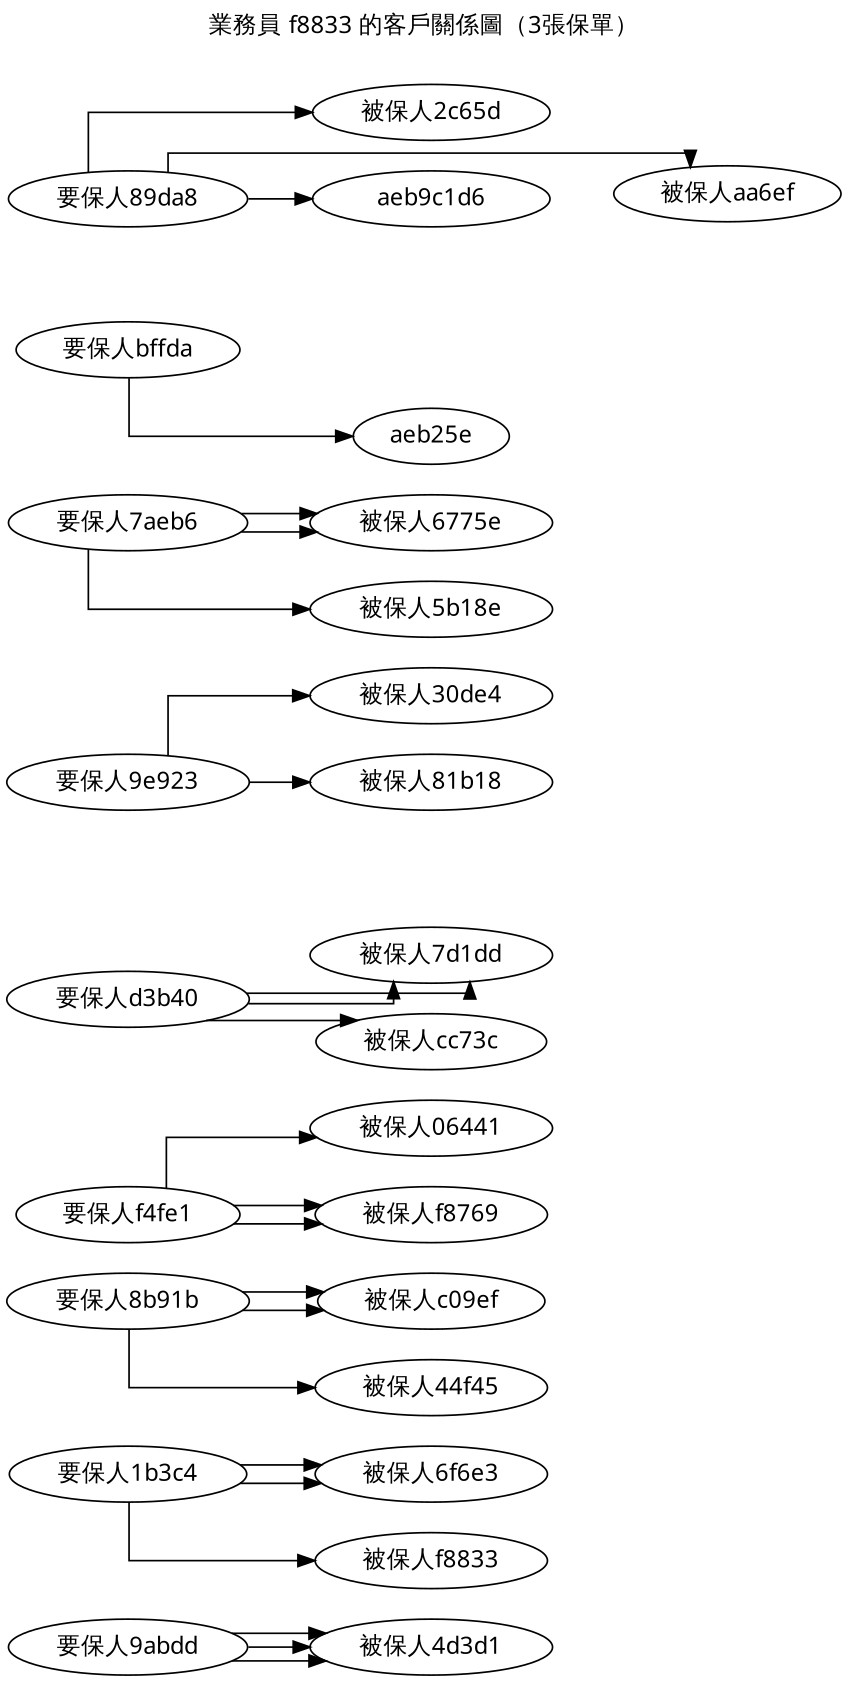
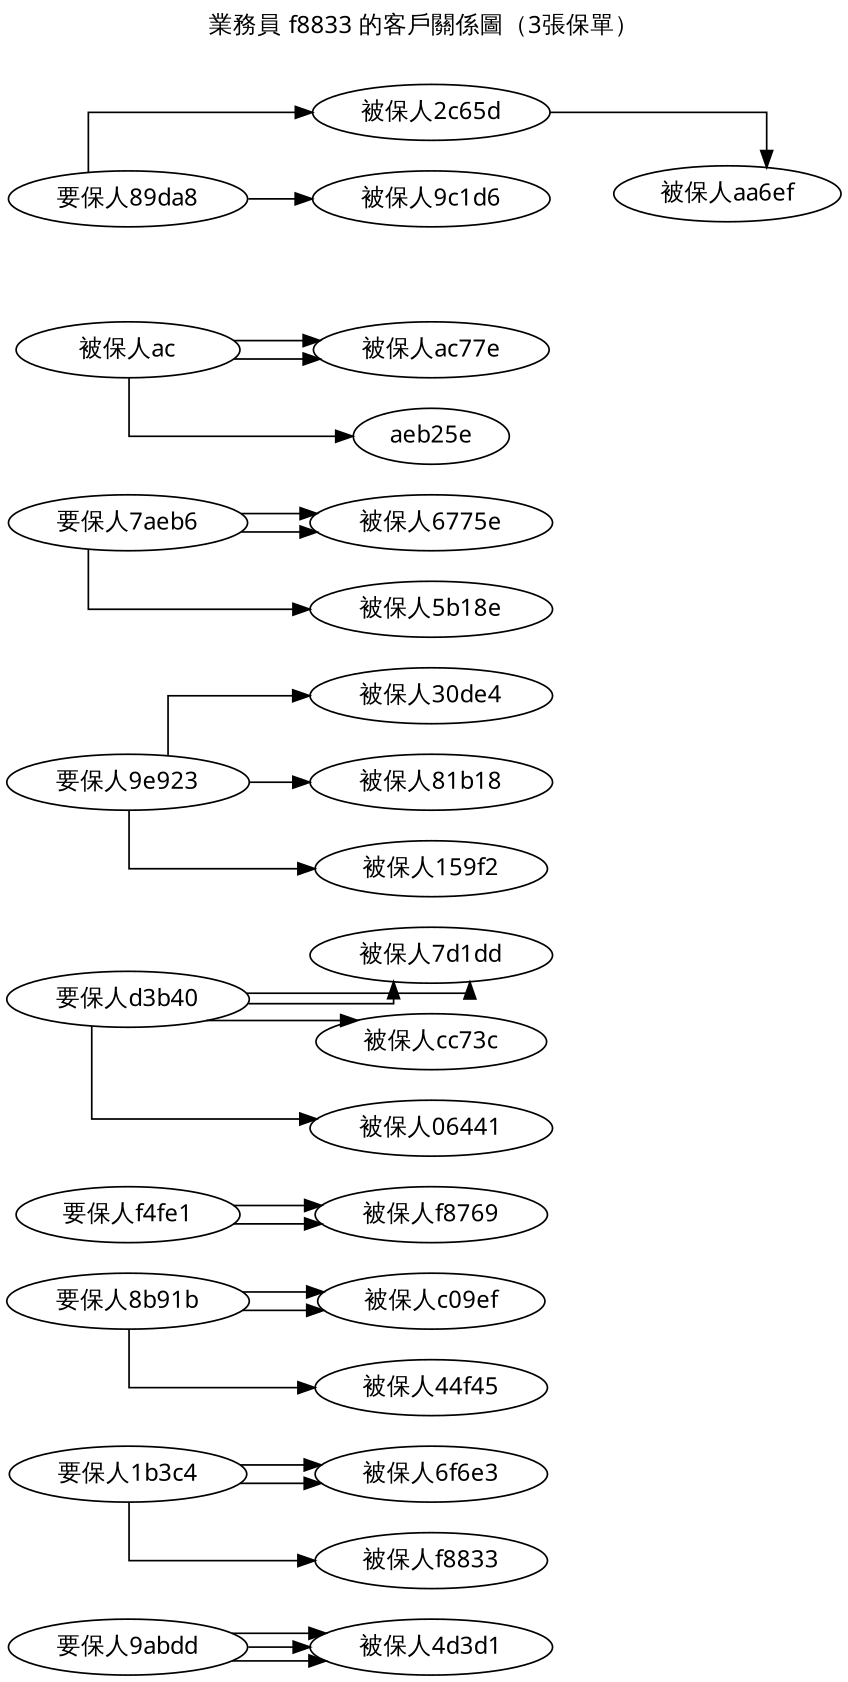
edge "要保人89da8" -> "被保人aa6ef": now "被保人2c65d" -> "被保人aa6ef"
node "aeb9c1d6": label "aeb9c1d6" -> "被保人9c1d6"
node "要保人bffda": label "要保人bffda" -> "被保人ac"
node "被保人ac77e": added
node "被保人159f2": added
edge "要保人f4fe1" -> "被保人06441": now "要保人d3b40" -> "被保人06441"
